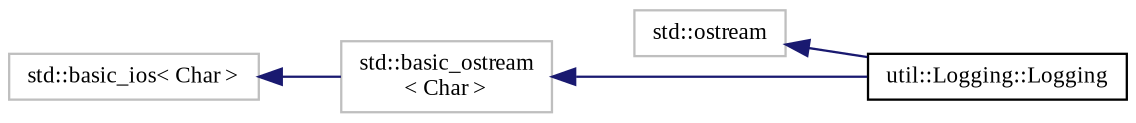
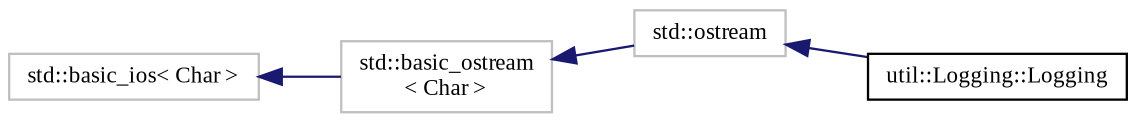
edge "util::Logging::Logging" -> "std::basic_ostream < Char >": now "std::ostream" -> "std::basic_ostream < Char >"
